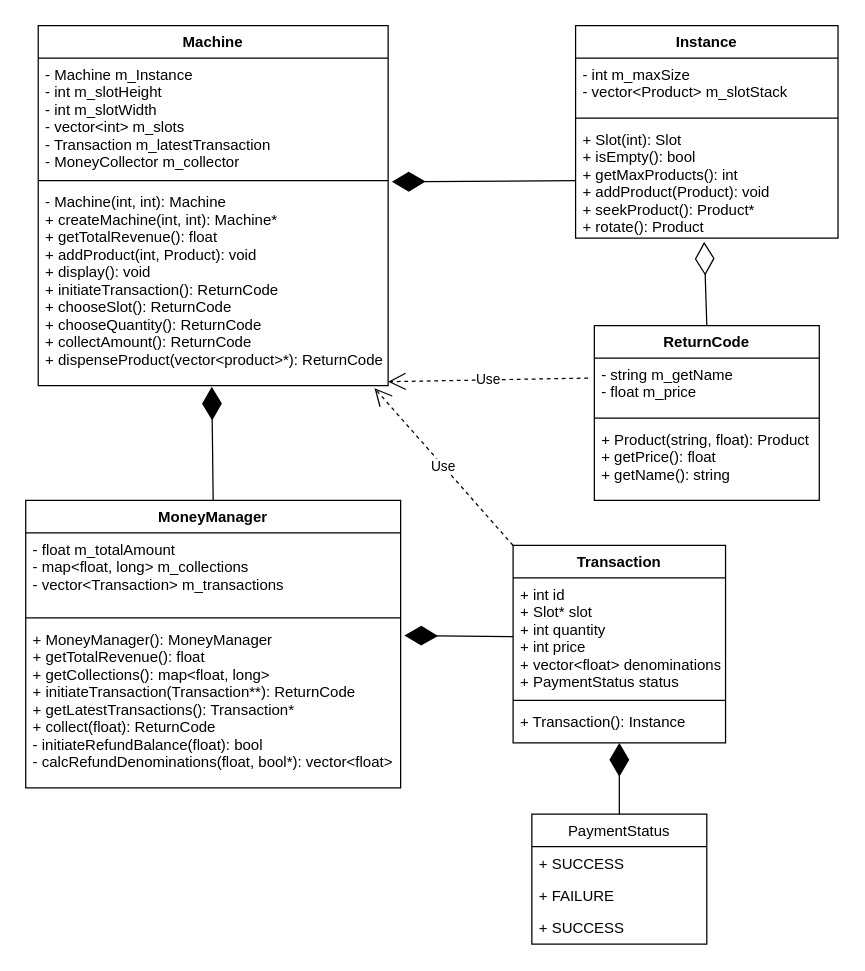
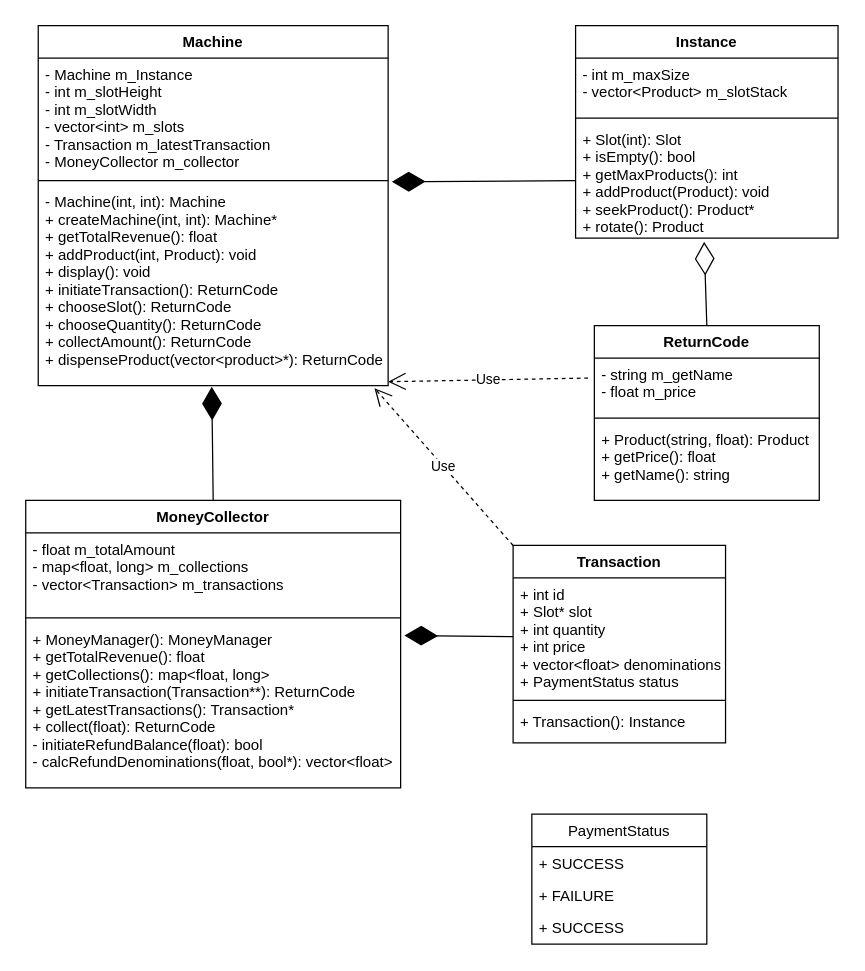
node "MoneyManager": label "MoneyManager" -> "MoneyCollector"
edge "PaymentStatus" -> "+ Transaction(): Instance": removed
